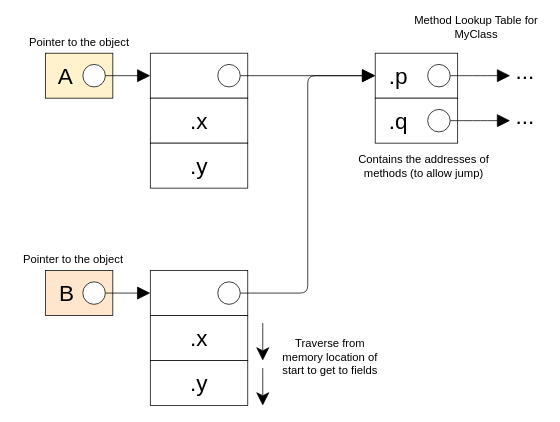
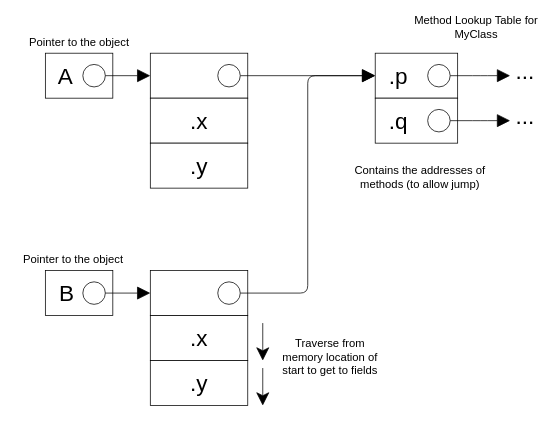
node "A": fillcolor #fff2cc -> #ffffff
node "Contains the addresses of methods (to allow jump)": moved (424, 165) -> (420, 177)
node "B": fillcolor #ffe6cc -> #ffffff
